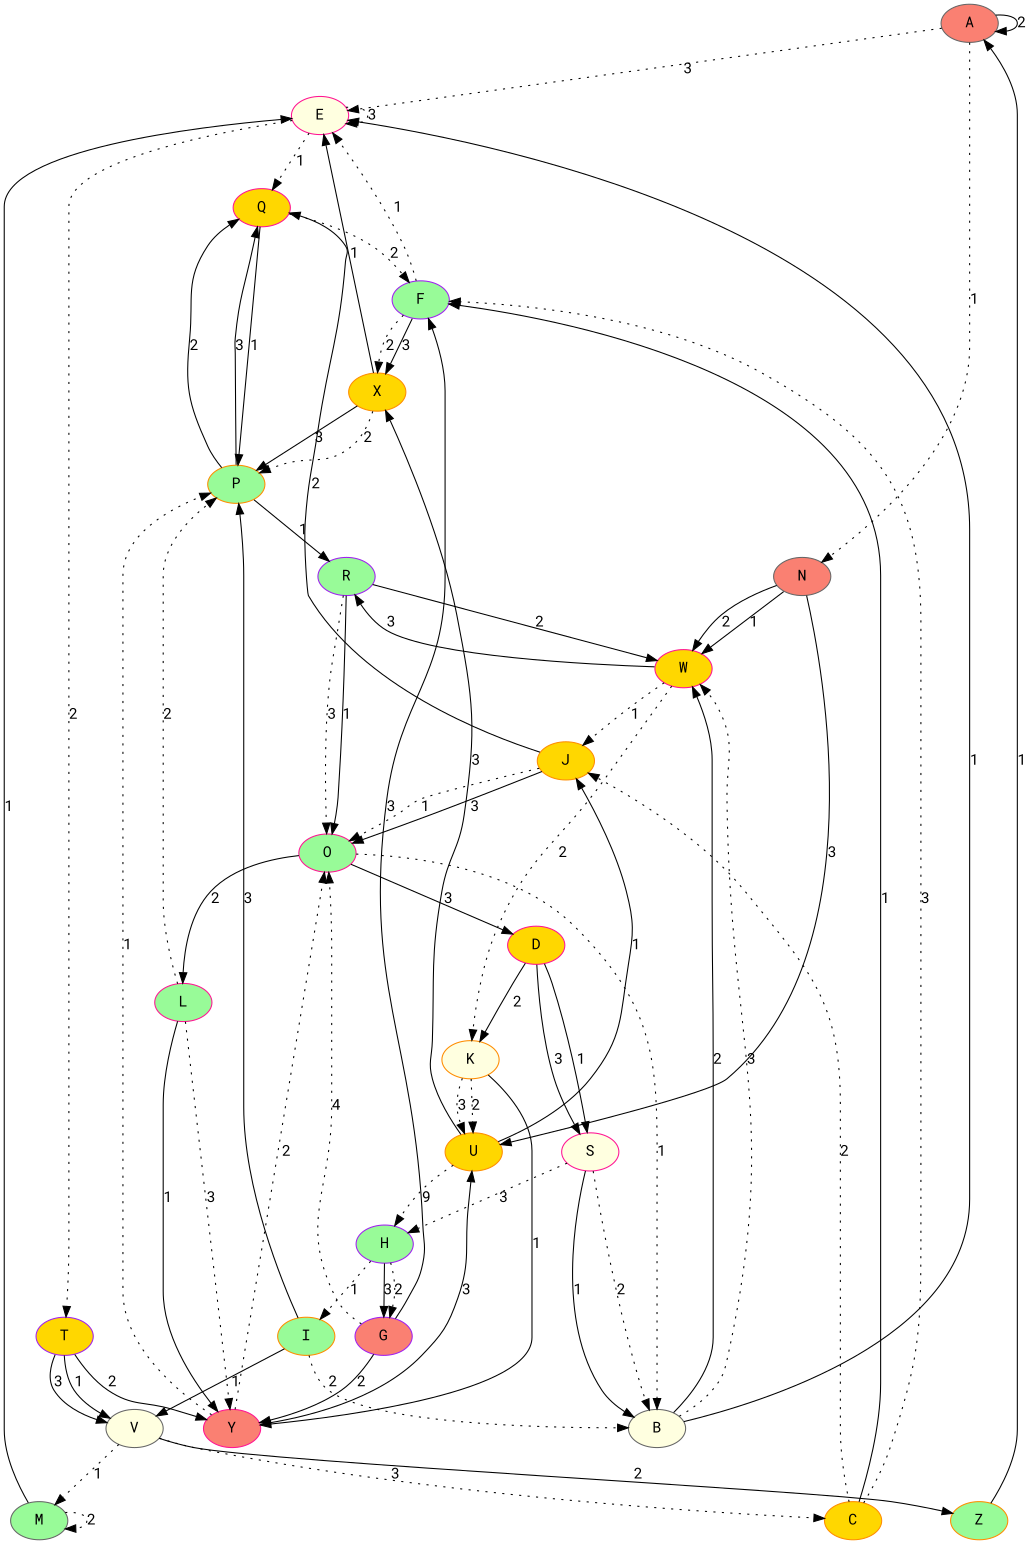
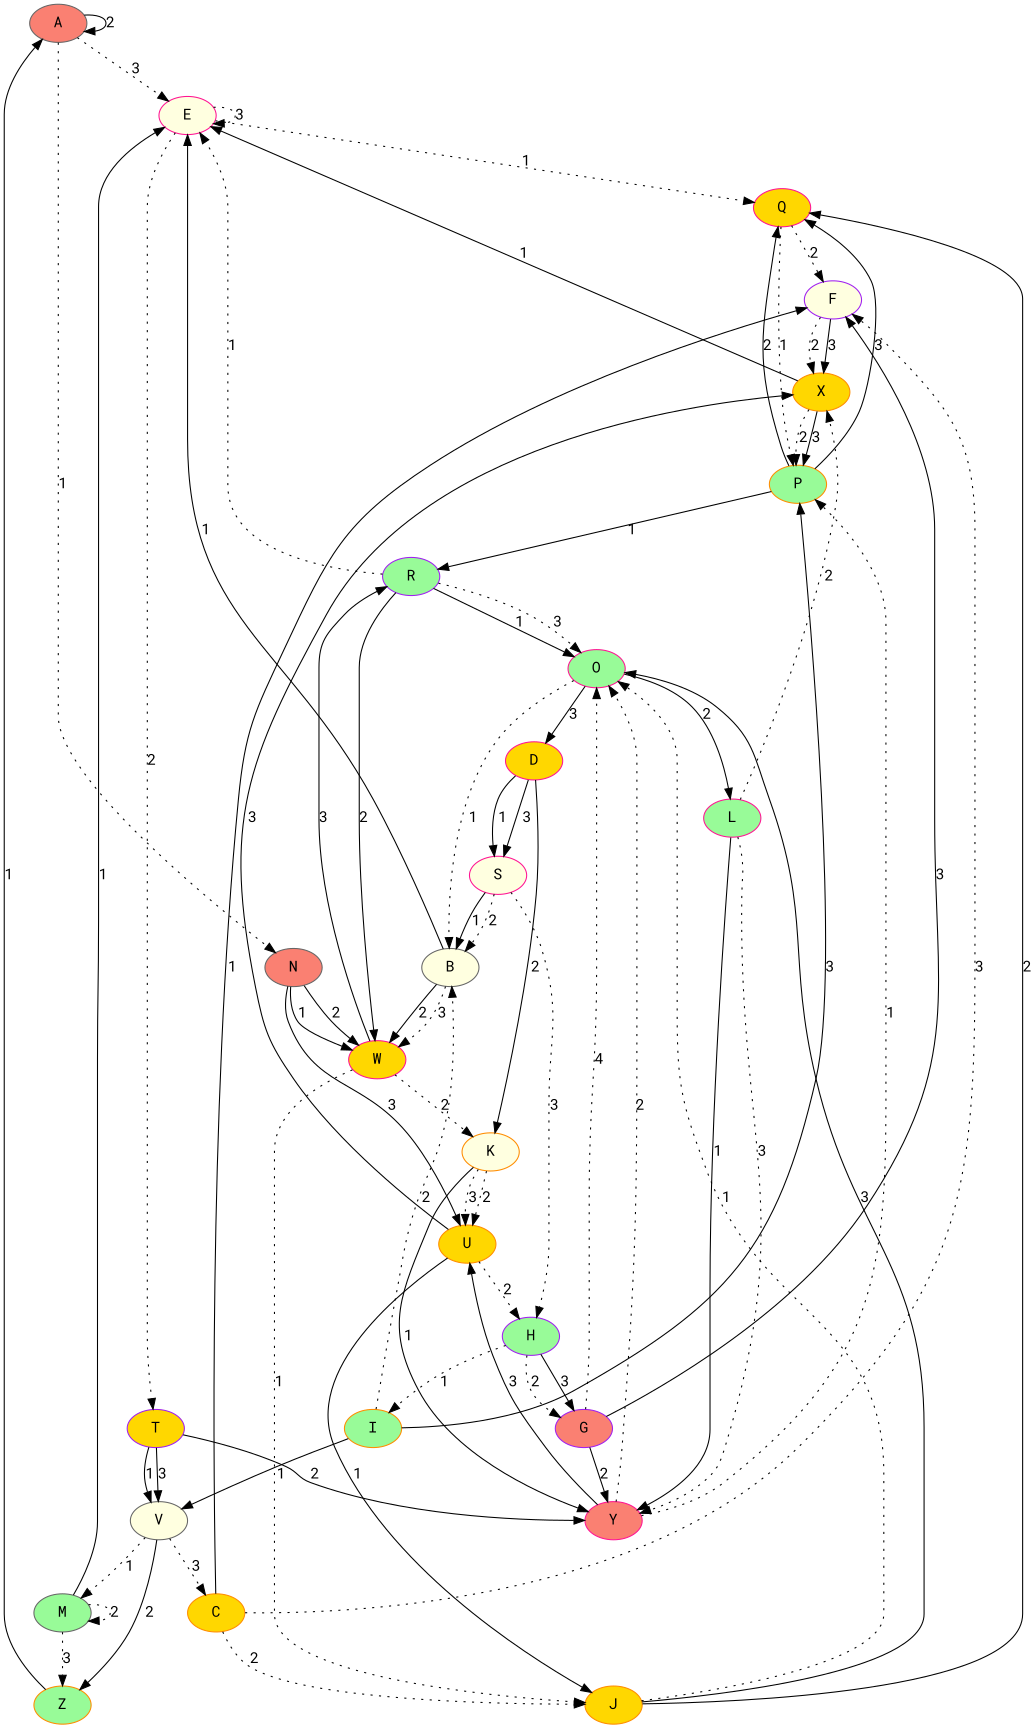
edge "F" -> "E": now "R" -> "E"
node "F": fillcolor palegreen -> lightyellow
edge "Q" -> "P": style solid -> dotted
edge "L" -> "P": now "L" -> "X"
edge "U" -> "H": label "9" -> "2"
edge "M" -> "Z": added, label "3"
